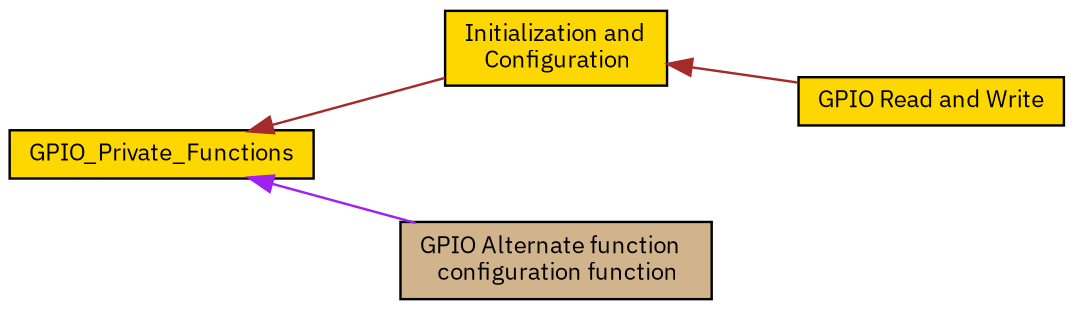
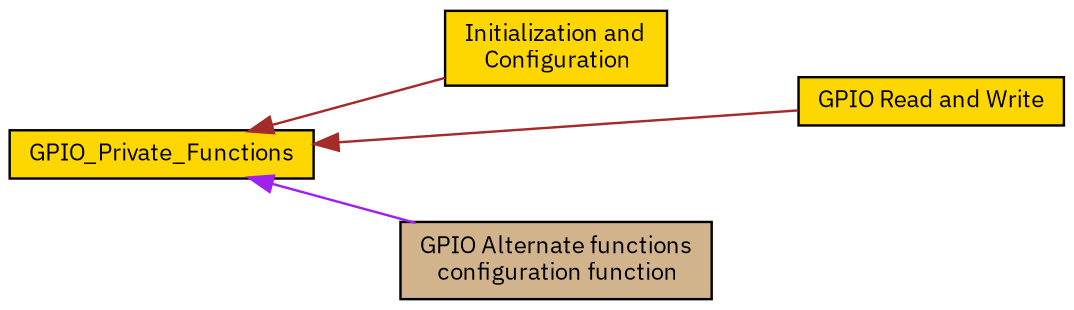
edge "GPIO Read and Write" -> "Initialization and Configuration": now "GPIO Read and Write" -> "GPIO_Private_Functions"
node "GPIO Alternate function configuration function": label "GPIO Alternate function configuration function" -> "GPIO Alternate functions configuration function"
